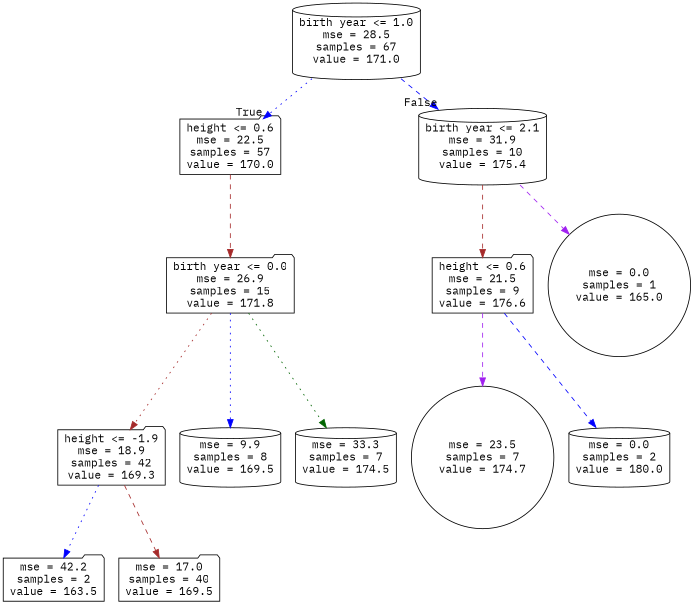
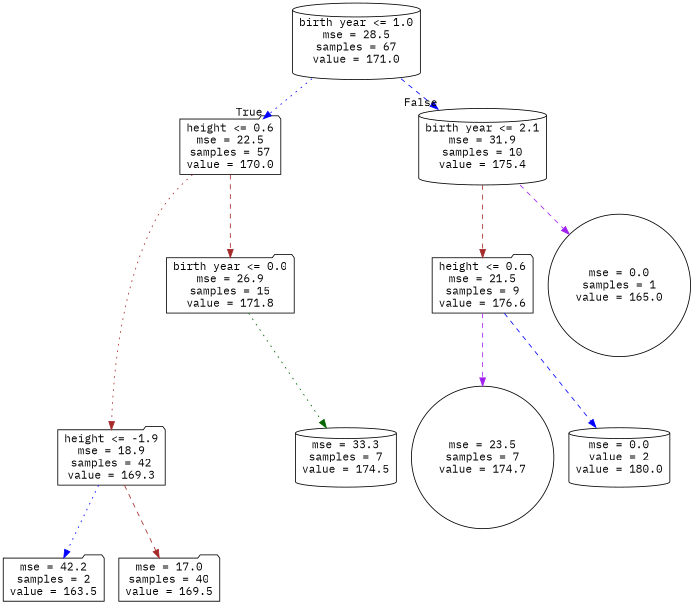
edge "birth year <= 0.0 mse = 26.9 samples = 15 value = 171.8" -> "height <= -1.9 mse = 18.9 samples = 42 value = 169.3": now "height <= 0.6 mse = 22.5 samples = 57 value = 170.0" -> "height <= -1.9 mse = 18.9 samples = 42 value = 169.3"
node "mse = 9.9 samples = 8 value = 169.5": removed
node "mse = 0.0 samples = 2 value = 180.0": label "mse = 0.0 samples = 2 value = 180.0" -> "mse = 0.0 value = 2 value = 180.0"
